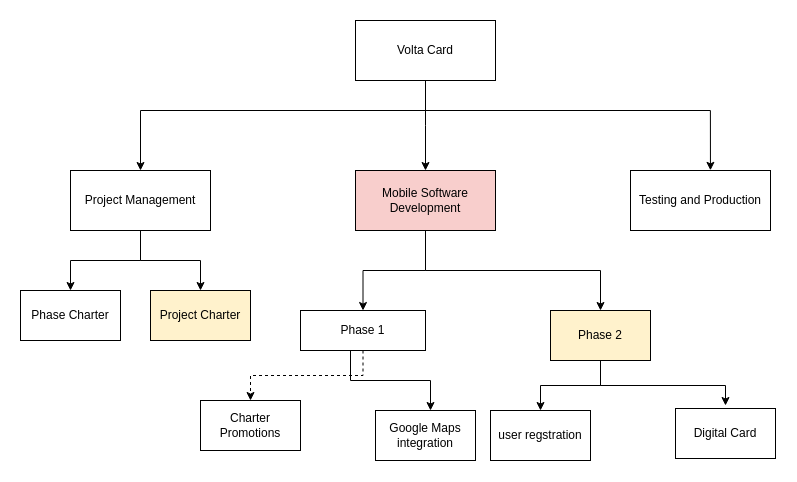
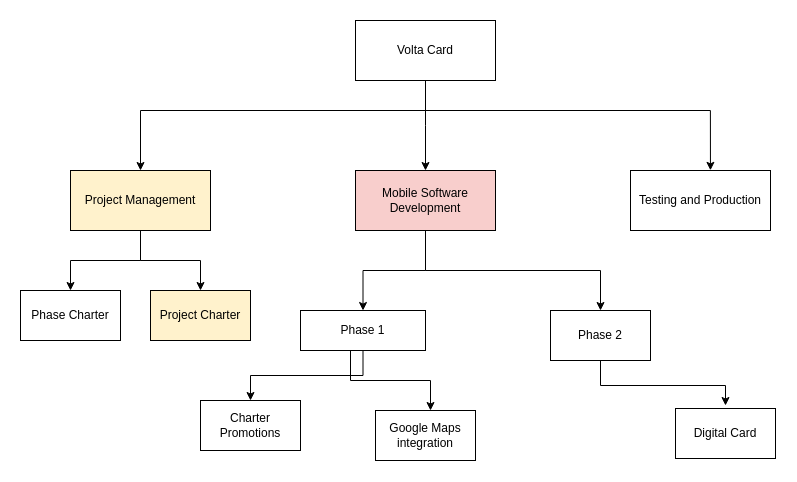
node "Project Management": fillcolor #ffffff -> #fff2cc
node "Phase 2": fillcolor #fff2cc -> #ffffff
edge "Phase 1" -> "Charter Promotions": style dashed -> solid
edge "Phase 2" -> "user regstration": removed
node "user regstration": removed
